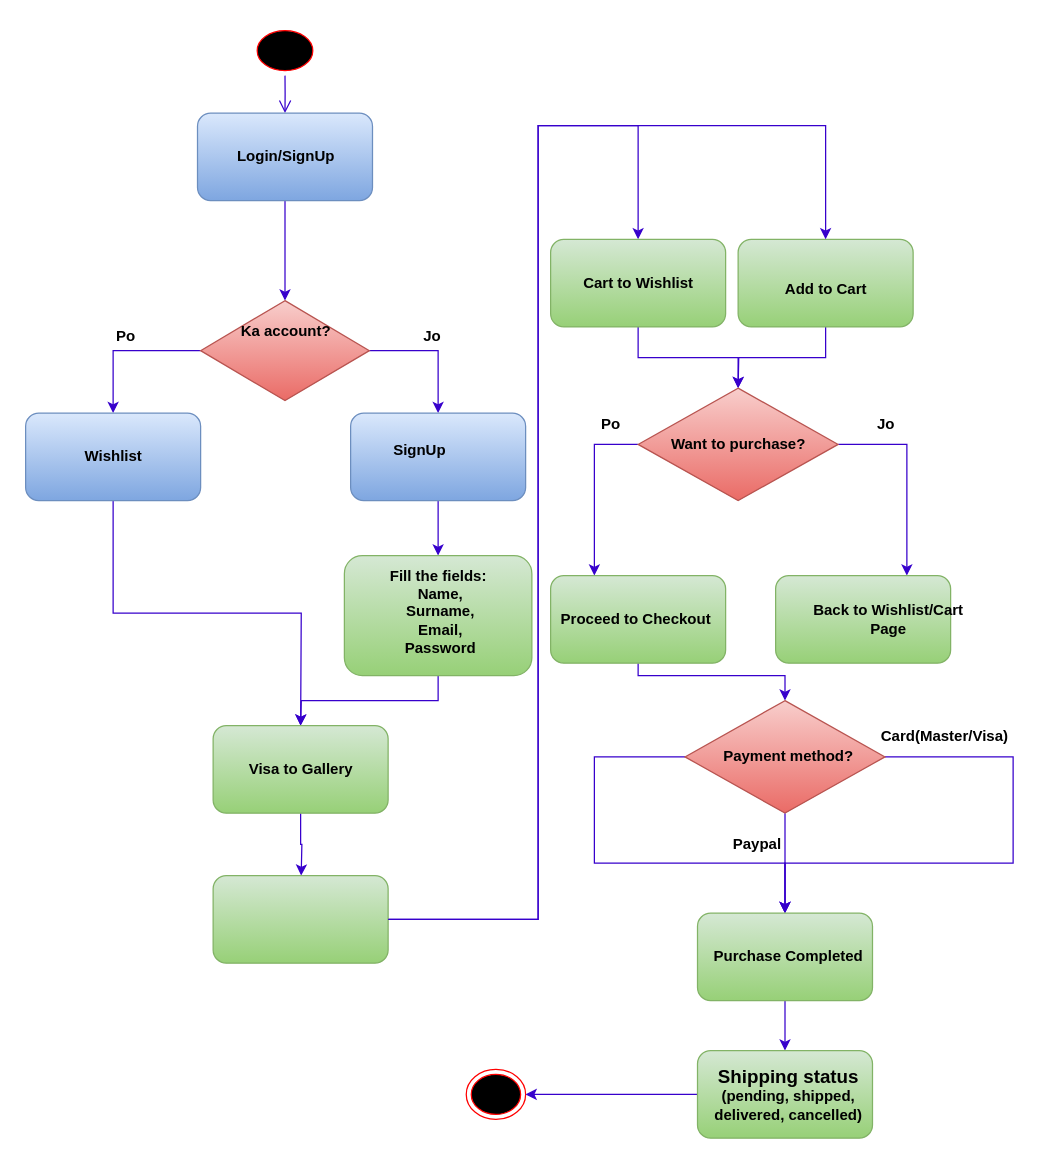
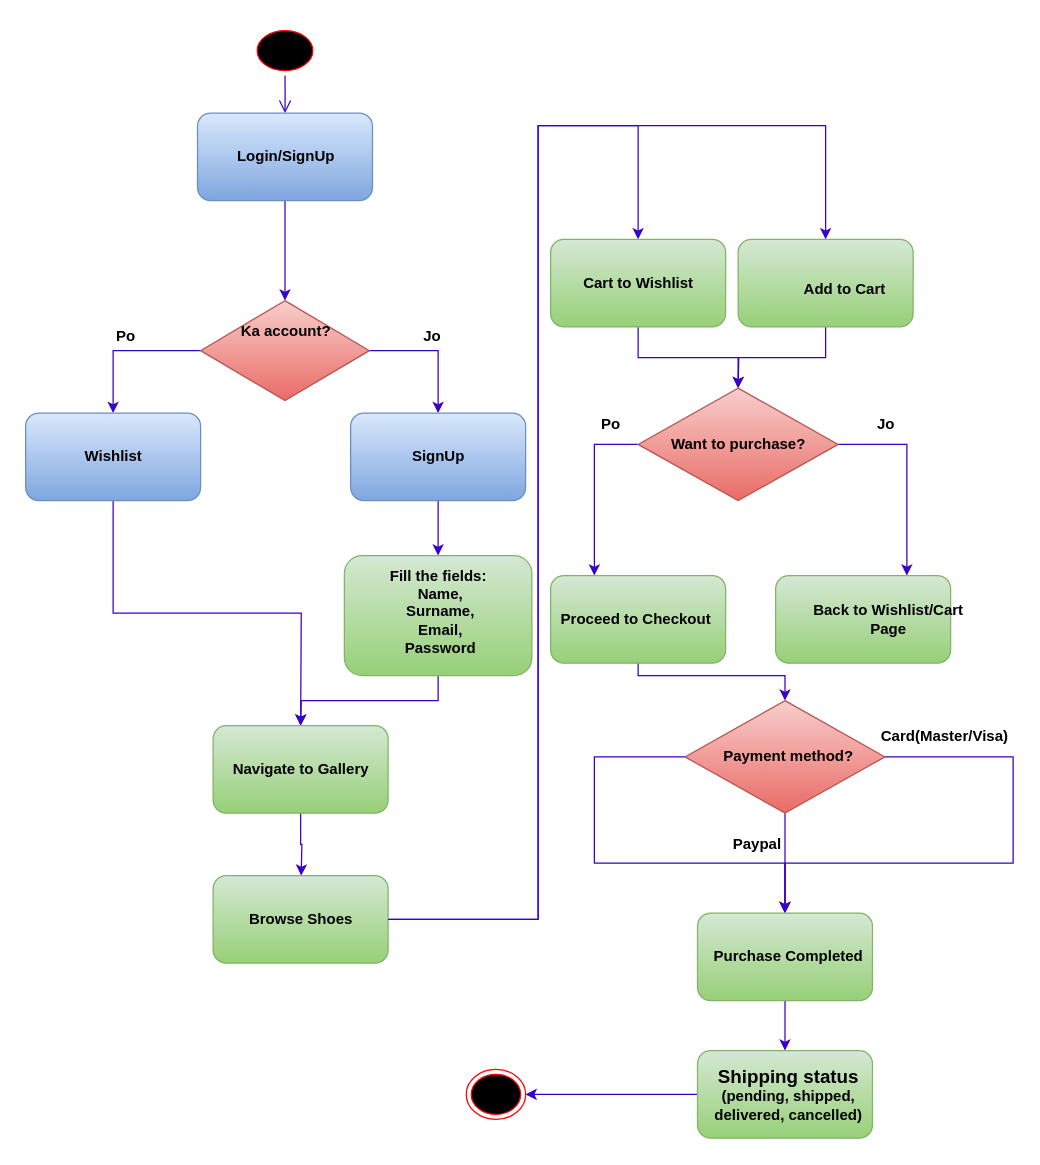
node "Add to Cart": moved (826, 289) -> (844, 289)
node "SignUp": moved (419, 451) -> (438, 457)
node "Visa to Gallery": label "Visa to Gallery" -> "Navigate to Gallery"
node "Browse Shoes": added
